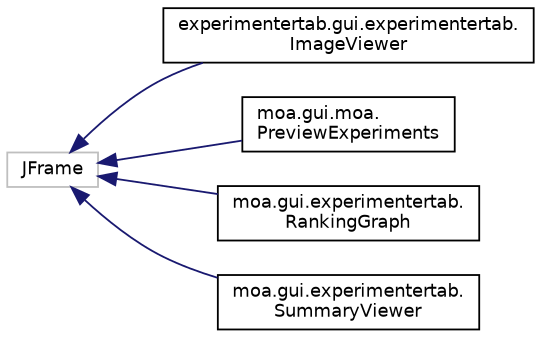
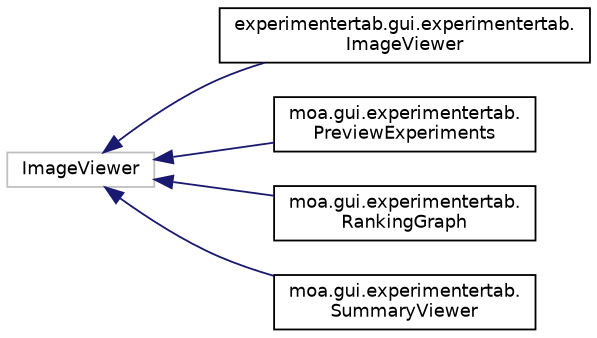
node "moa.gui.moa. PreviewExperiments": label "moa.gui.moa. PreviewExperiments" -> "moa.gui.experimentertab. PreviewExperiments"
node "JFrame": label "JFrame" -> "ImageViewer"
